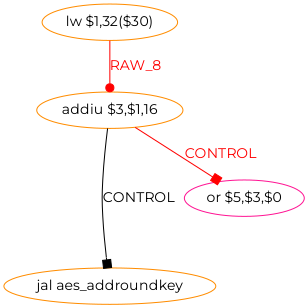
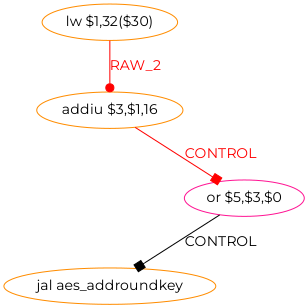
edge "lw $1,32($30)" -> "addiu $3,$1,16": label "RAW_8" -> "RAW_2"
edge "addiu $3,$1,16" -> "jal aes_addroundkey": now "or $5,$3,$0" -> "jal aes_addroundkey"
